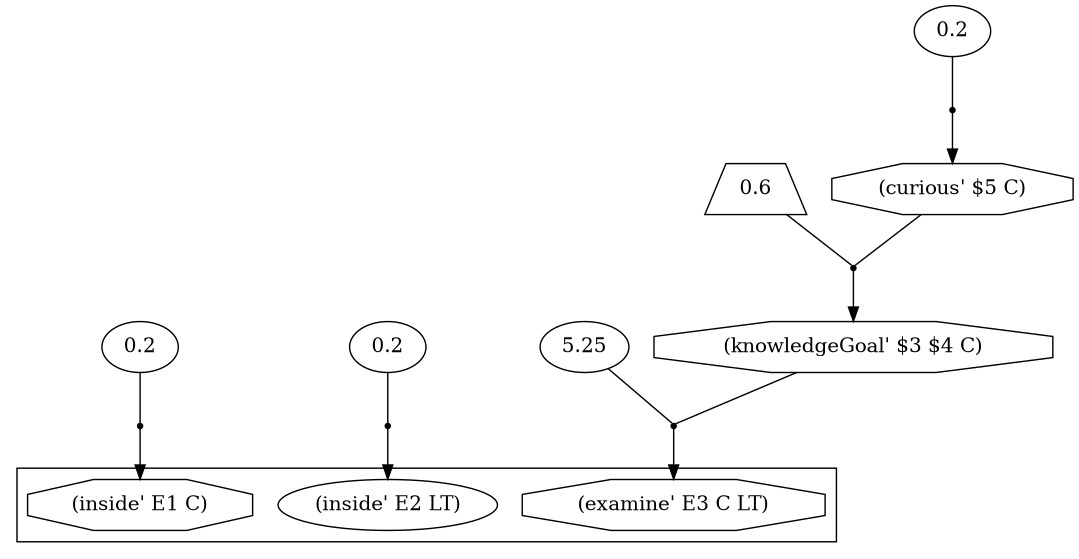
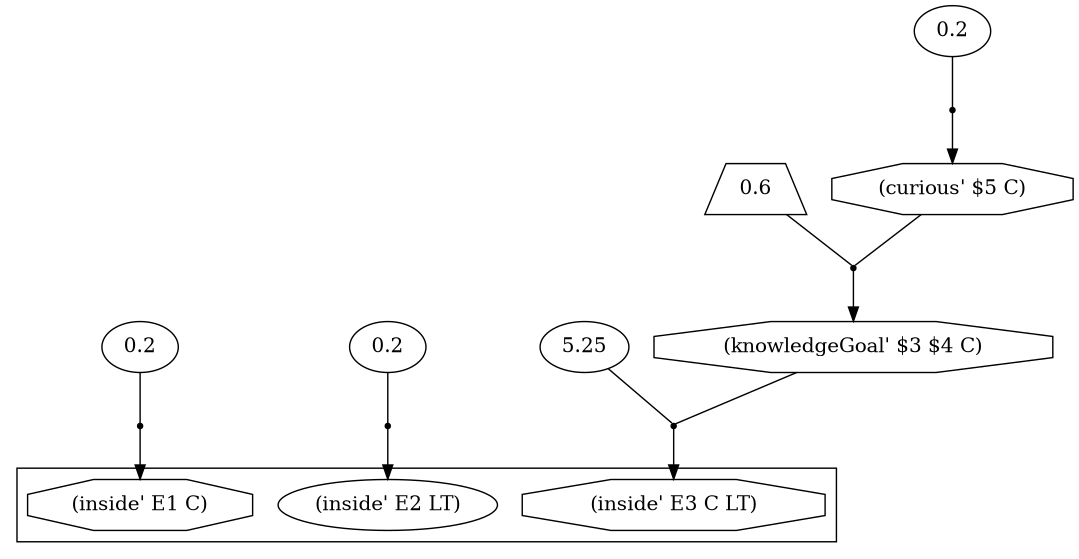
node "(examine' E3 C LT)": label "(examine' E3 C LT)" -> "(inside' E3 C LT)"
